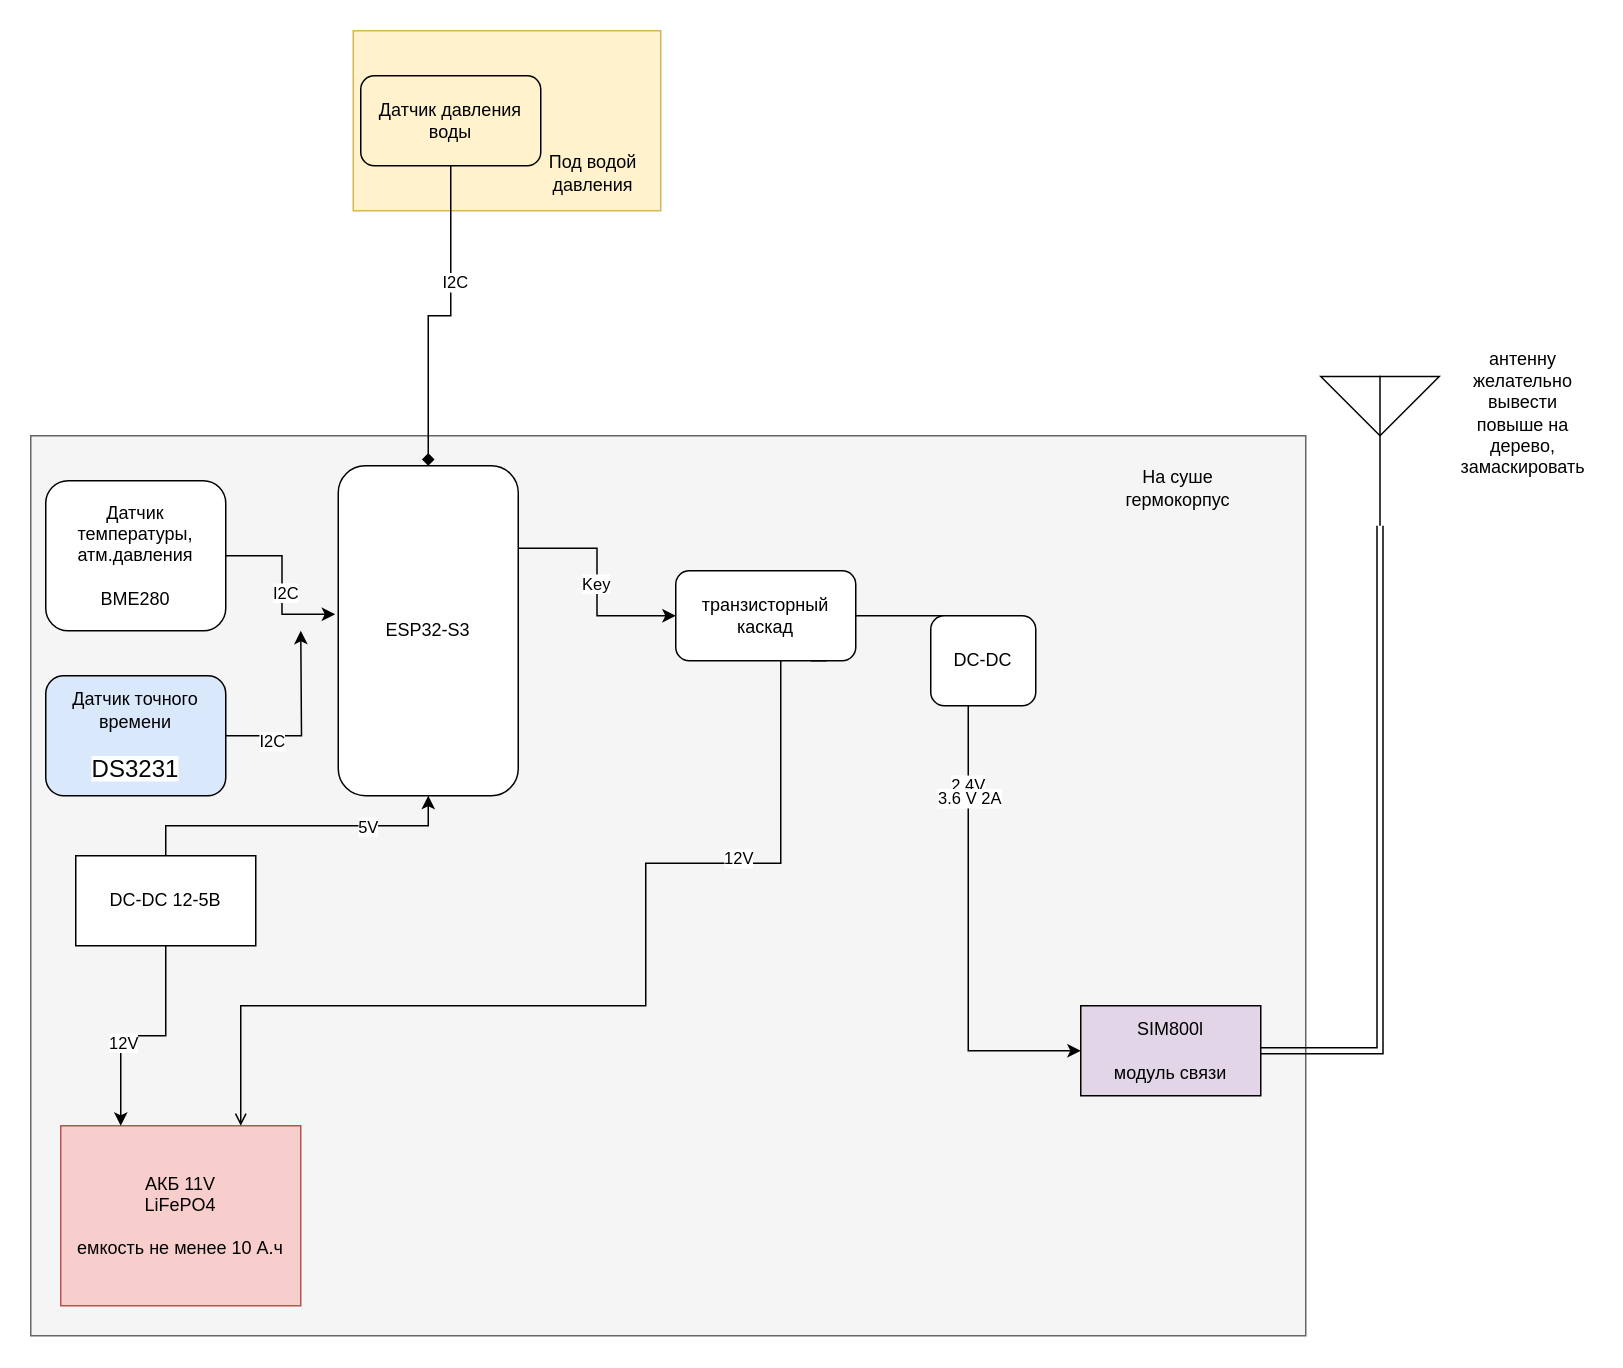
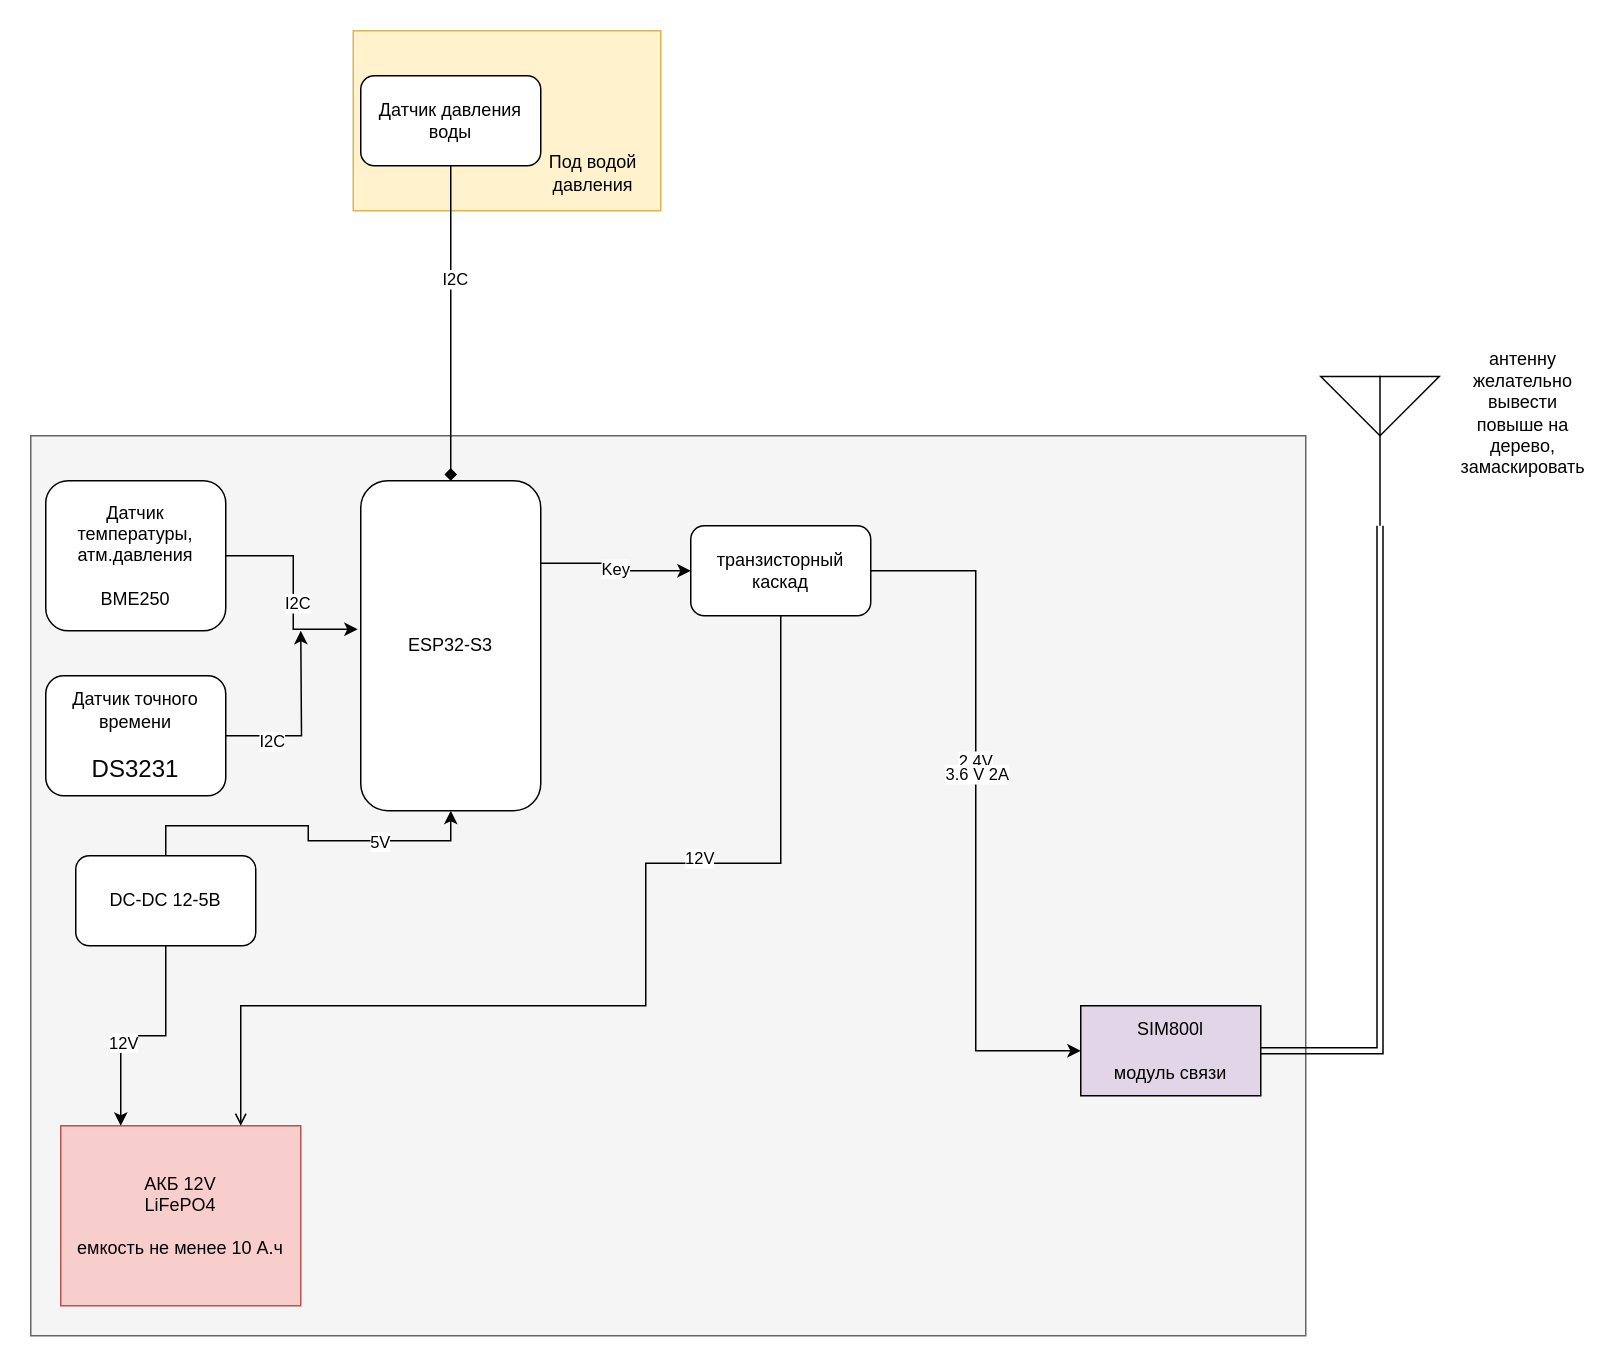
node "Датчик давления воды": fillcolor #fff2cc -> #ffffff
node "На суше гермокорпус": removed
node "Датчик температуры, атм.давления BME280": label "Датчик температуры, атм.давления BME280" -> "Датчик температуры, атм.давления BME250"
node "транзисторный каскад": moved (766, 616) -> (781, 571)
node "ESP32-S3": moved (428, 631) -> (451, 646)
node "DC-DC": removed
node "Датчик точного времени DS3231": fillcolor #dae8fc -> #ffffff
node "DC-DC 12-5В": shape rectangle -> rounded rectangle
node "АКБ 11V LiFePO4 емкость не менее 10 А.ч": label "АКБ 11V LiFePO4 емкость не менее 10 А.ч" -> "АКБ 12V LiFePO4 емкость не менее 10 А.ч"
